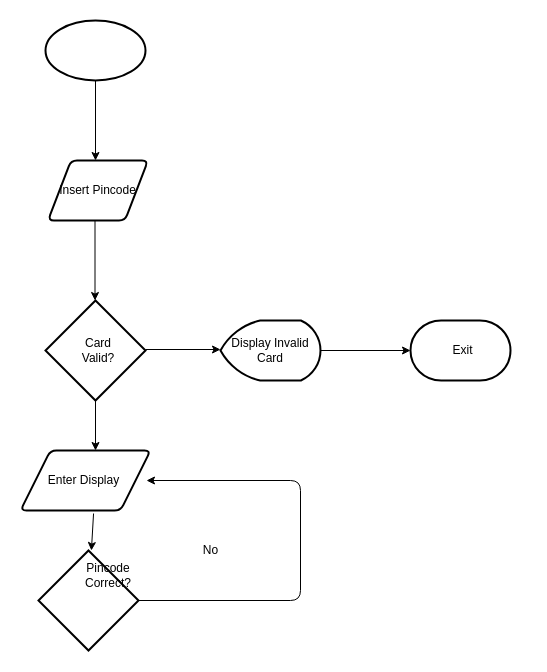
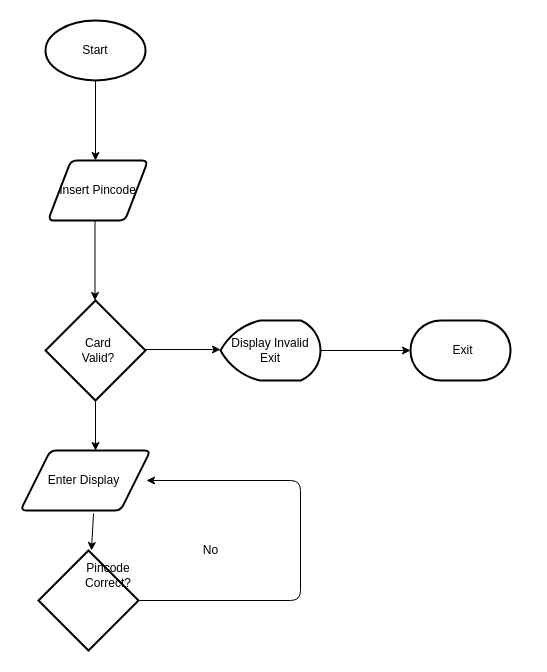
node "Start": added
node "Display Invalid Card": label "Display Invalid Card" -> "Display Invalid Exit"
